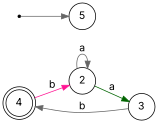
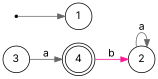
node "5": label "5" -> "1"
edge "2" -> "3": removed, label "a"
edge "3" -> "4": label "b" -> "a"
